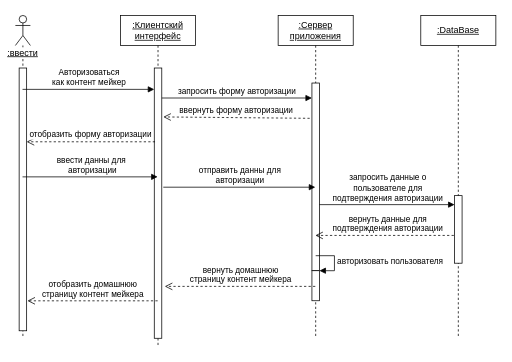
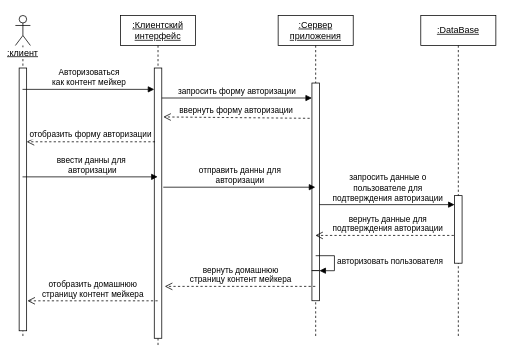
node ":ввести": label ":ввести" -> ":клиент"
